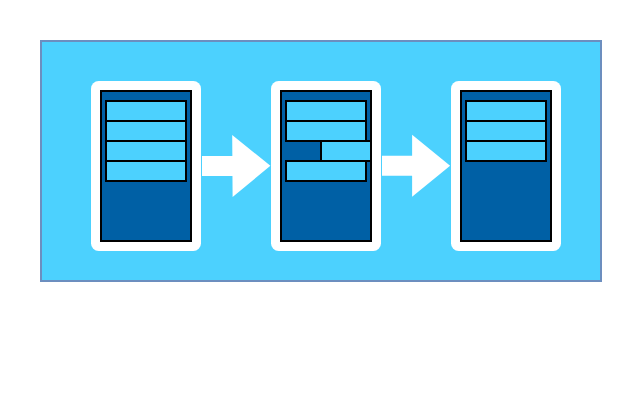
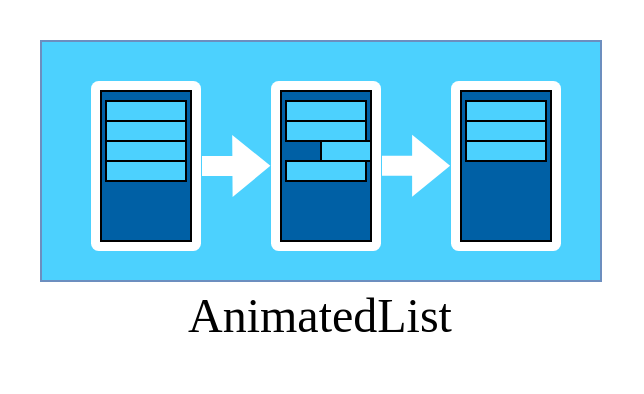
node "AnimatedList": added
